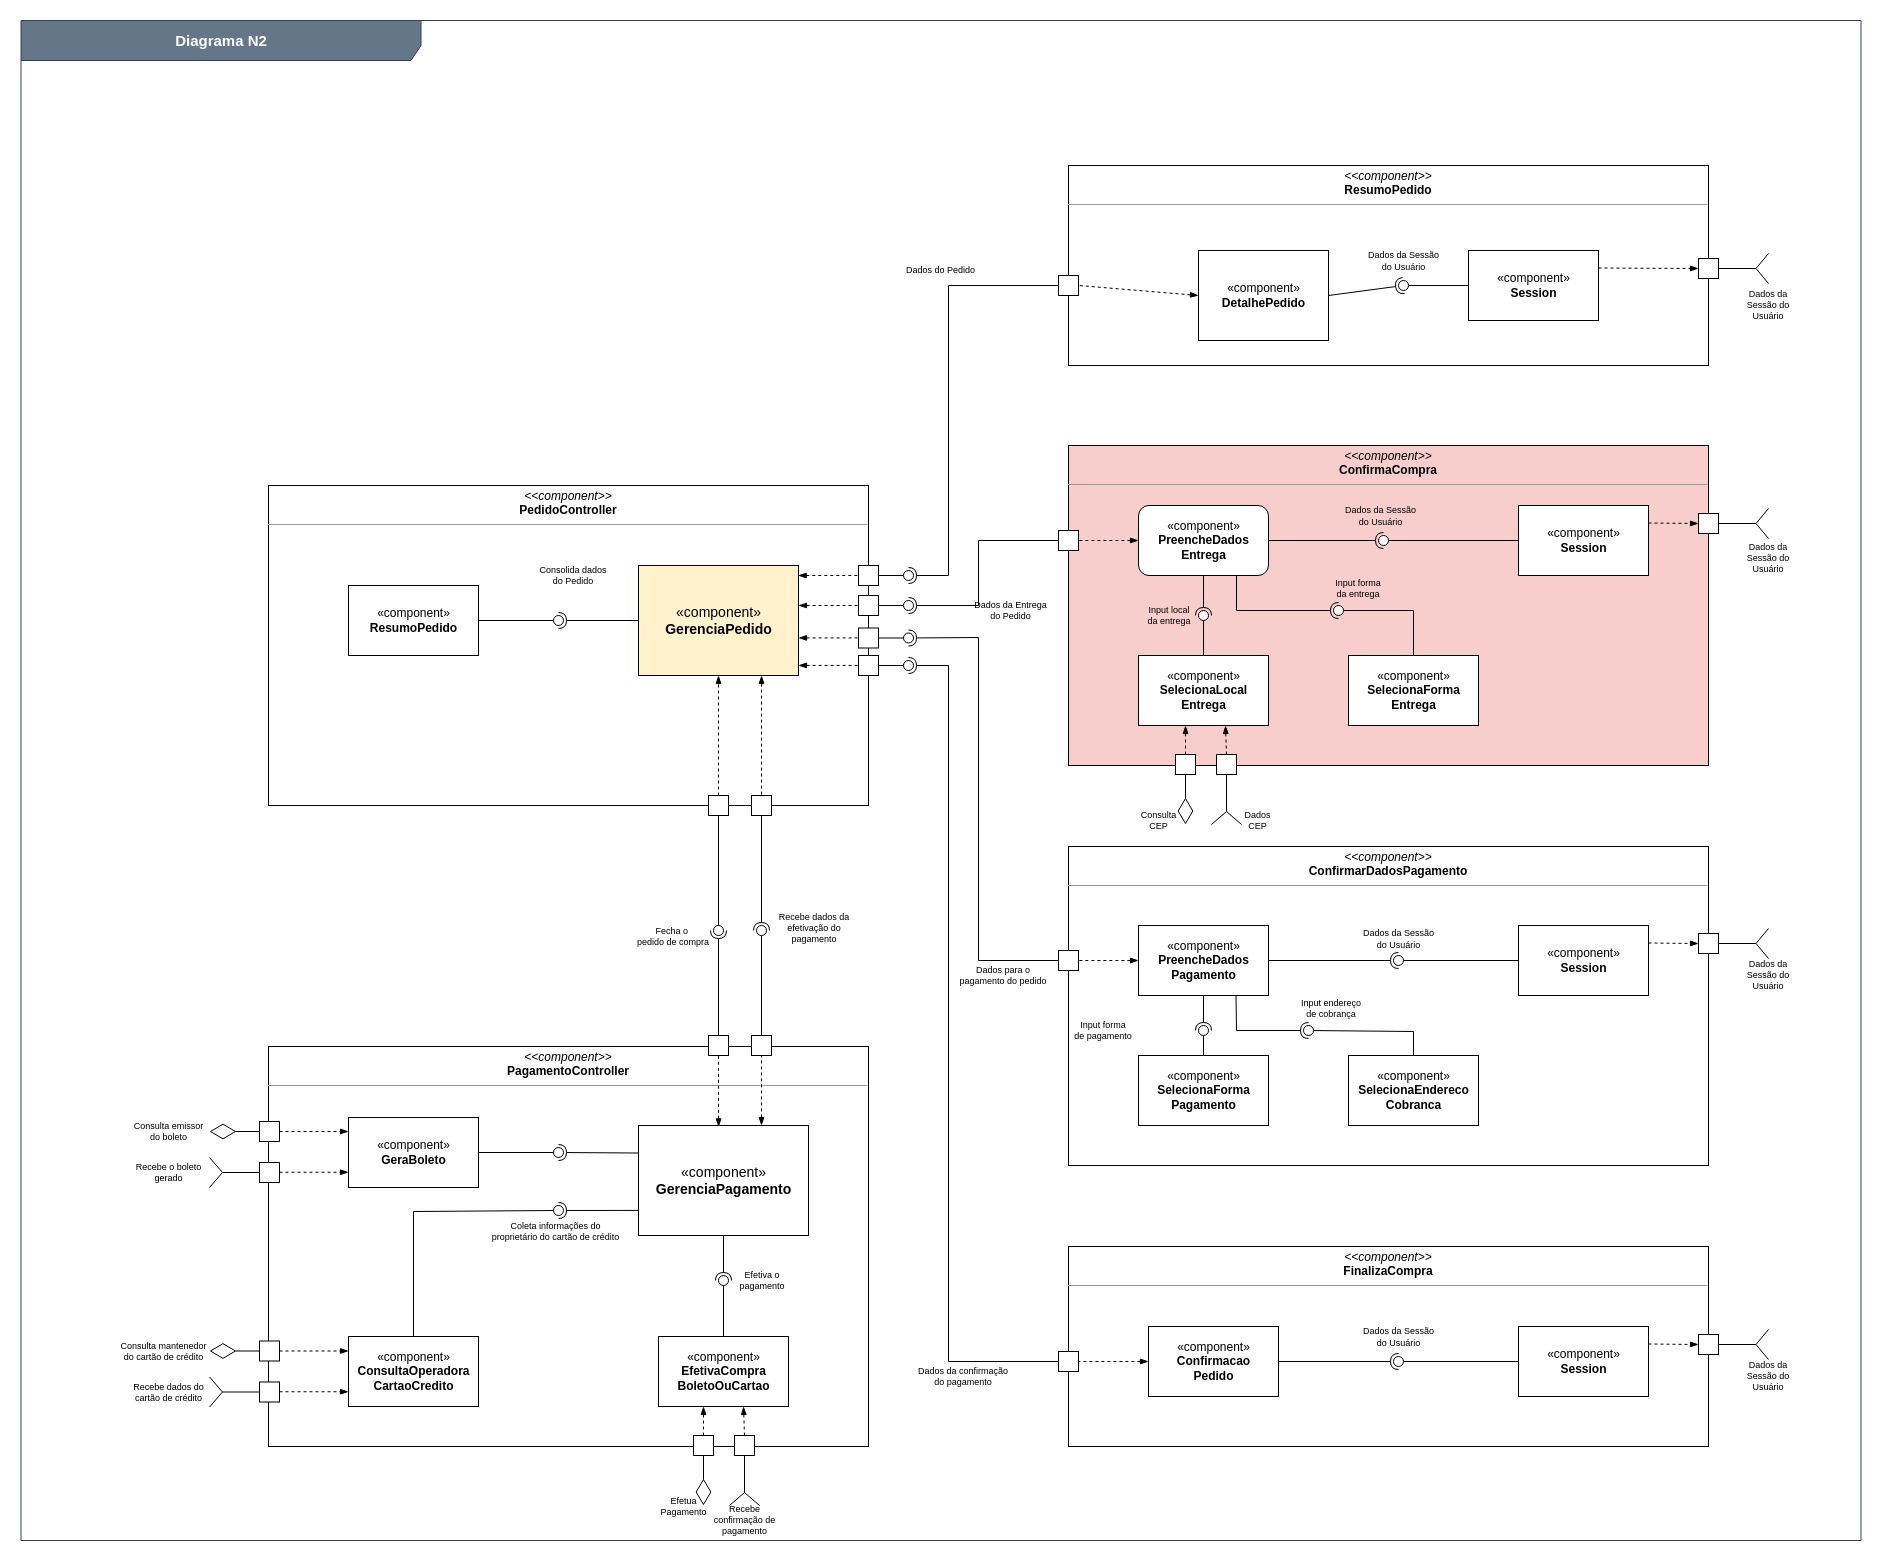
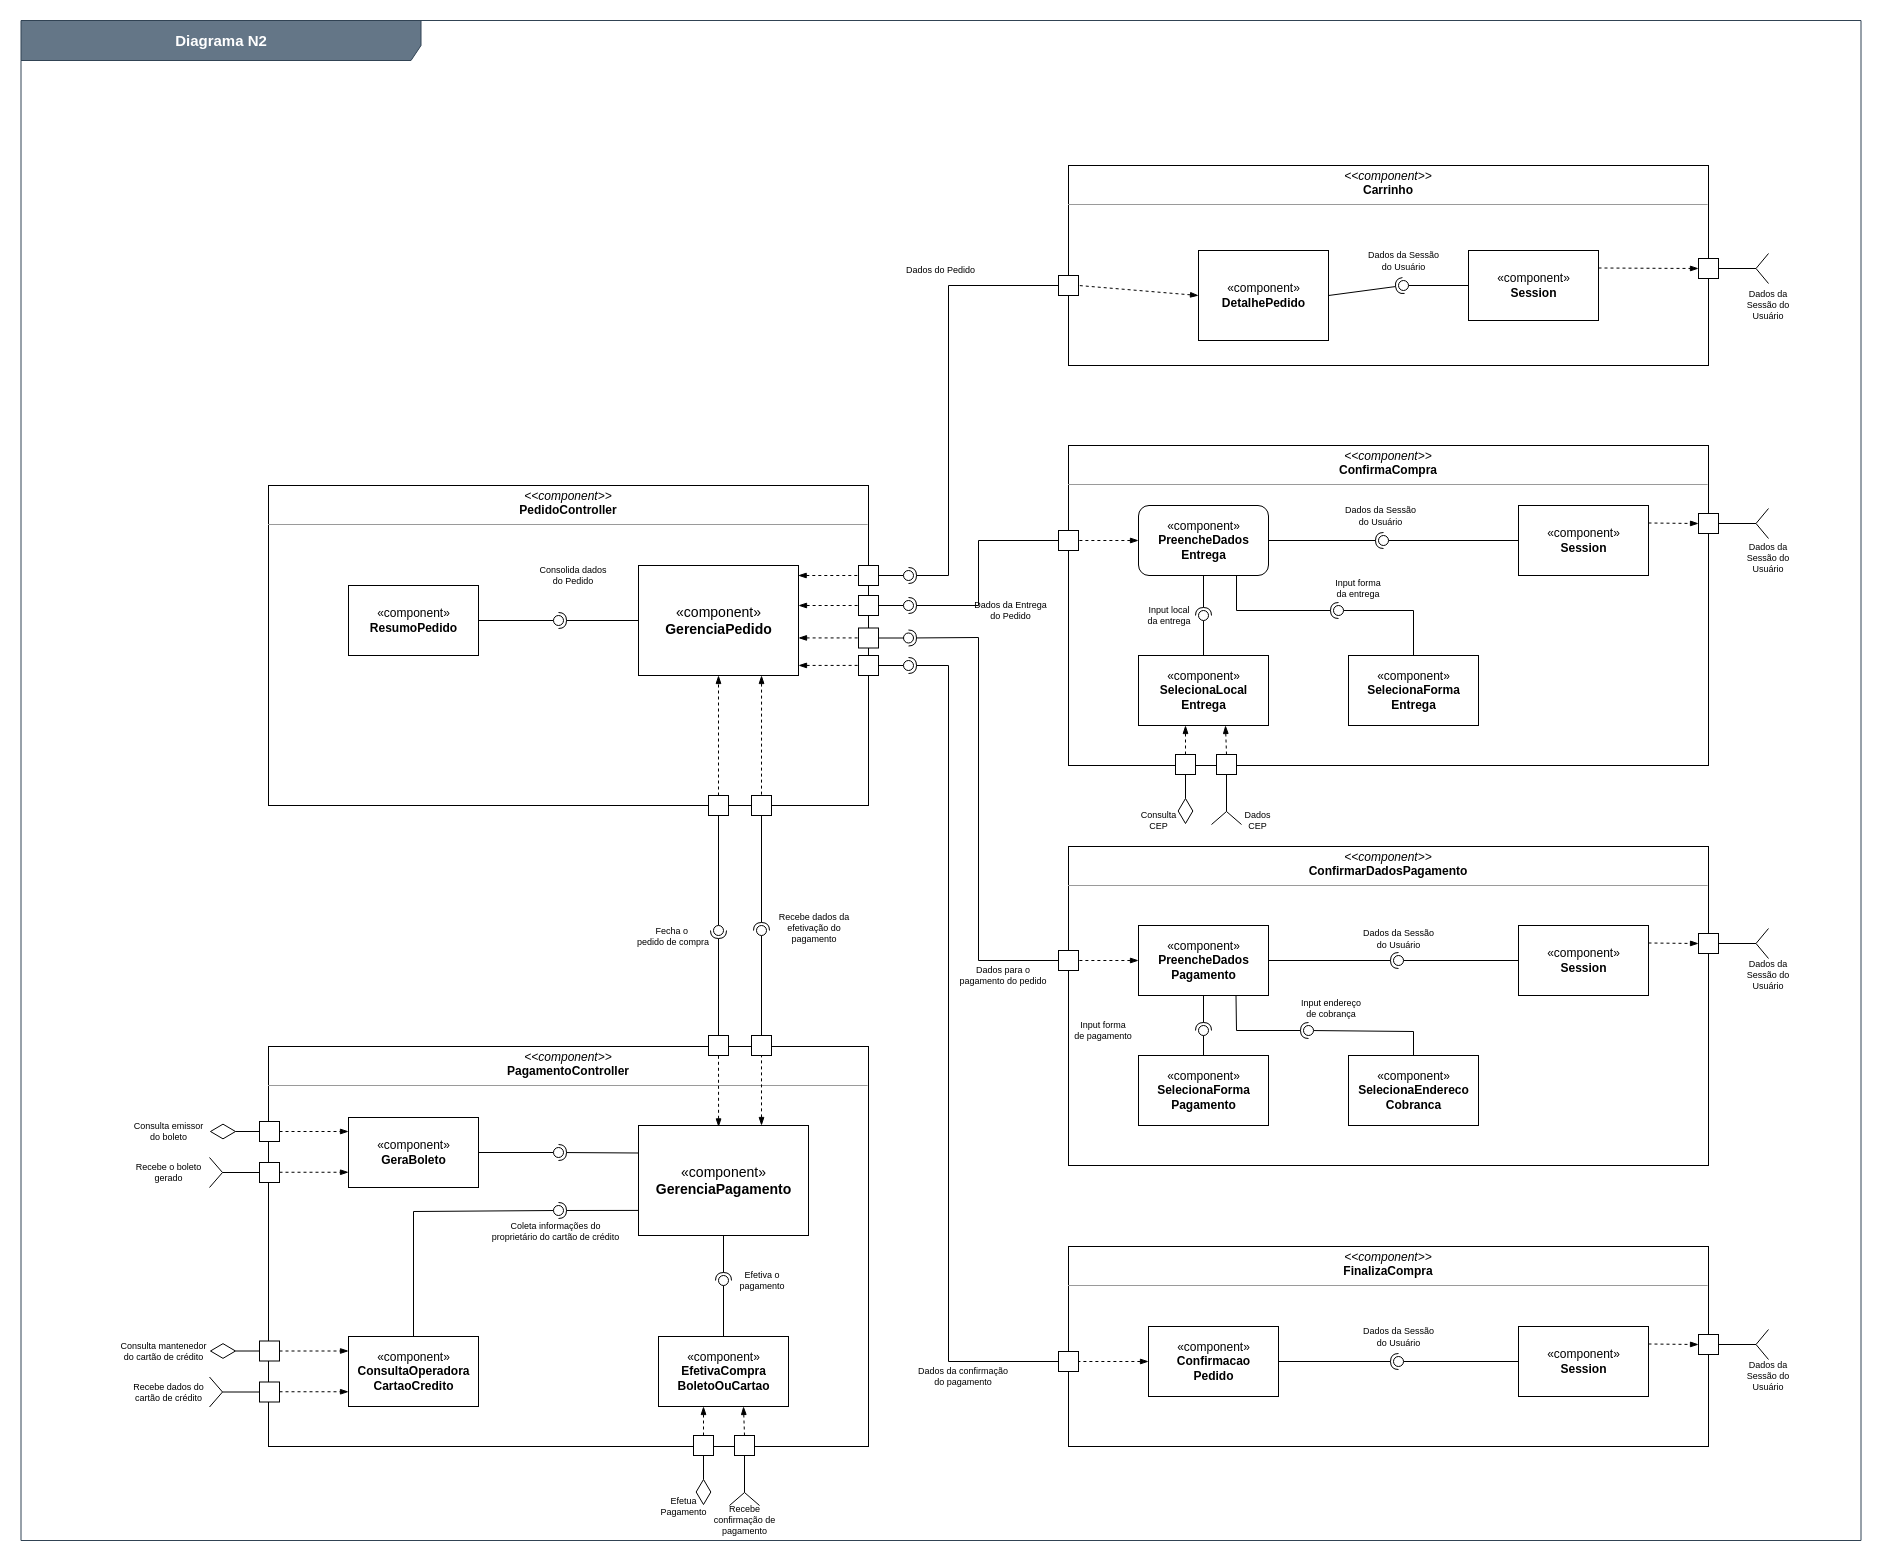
node "<<component>> ResumoPedido": label "<<component>> ResumoPedido" -> "<<component>> Carrinho"
node "<<component>> ConfirmaCompra": fillcolor #f8cecc -> #ffffff
node "«component»GerenciaPedido": fillcolor #fff2cc -> #ffffff
